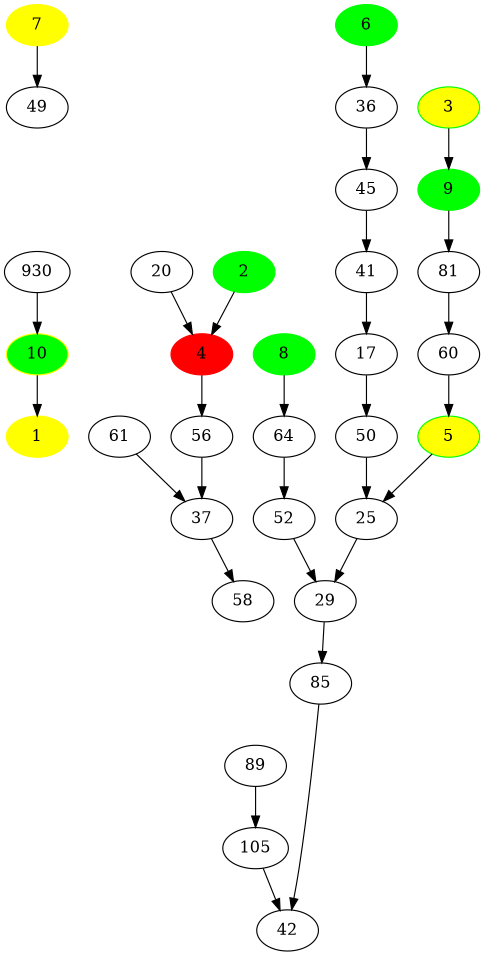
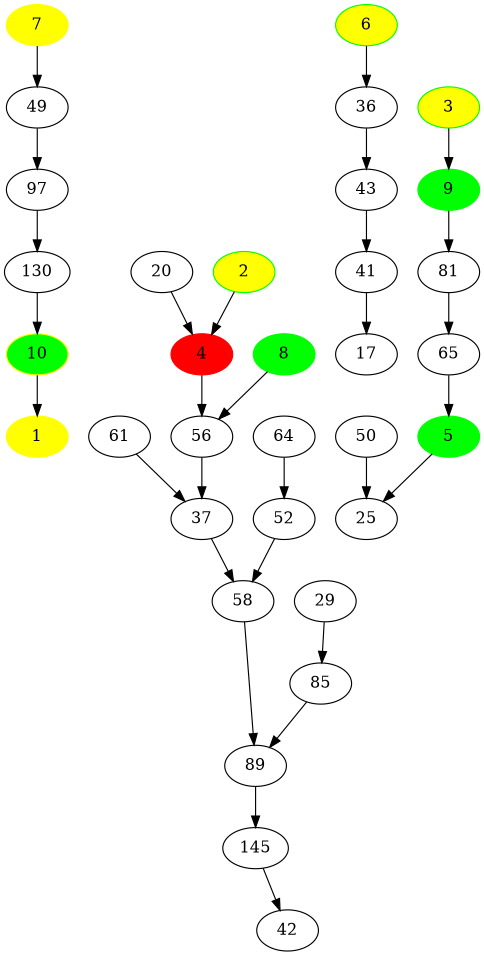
node "6": fillcolor green -> yellow
node "97": added
node "45": label "45" -> "43"
node "930": label "930" -> "130"
node "2": fillcolor green -> yellow
node "60": label "60" -> "65"
edge "8" -> "64": now "8" -> "56"
edge "17" -> "50": removed
node "5": fillcolor yellow -> green
edge "52" -> "29": now "52" -> "58"
edge "25" -> "29": removed
edge "58" -> "89": added
edge "85" -> "42": now "85" -> "89"
node "105": label "105" -> "145"
